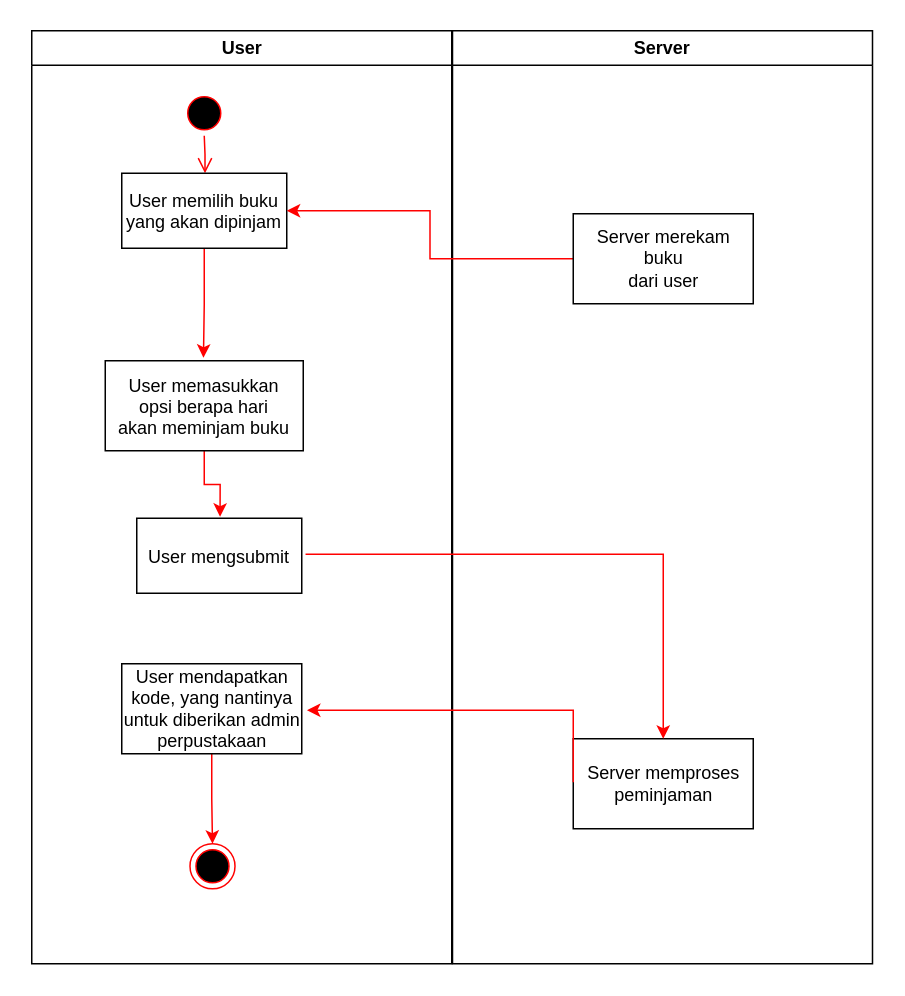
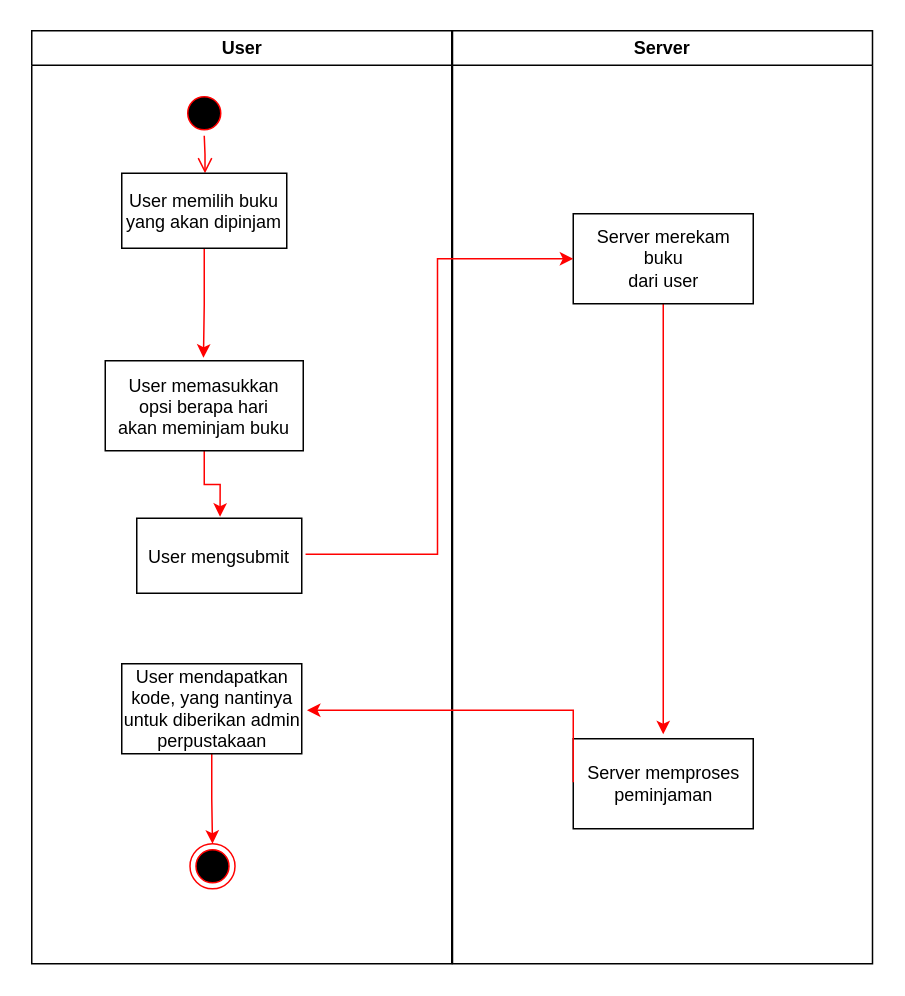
edge "Server merekam buku dari user" -> "User memilih buku yang akan dipinjam": now "Server merekam buku dari user" -> "Server memproses peminjaman"
edge "User mengsubmit" -> "Server memproses peminjaman": now "User mengsubmit" -> "Server merekam buku dari user"
